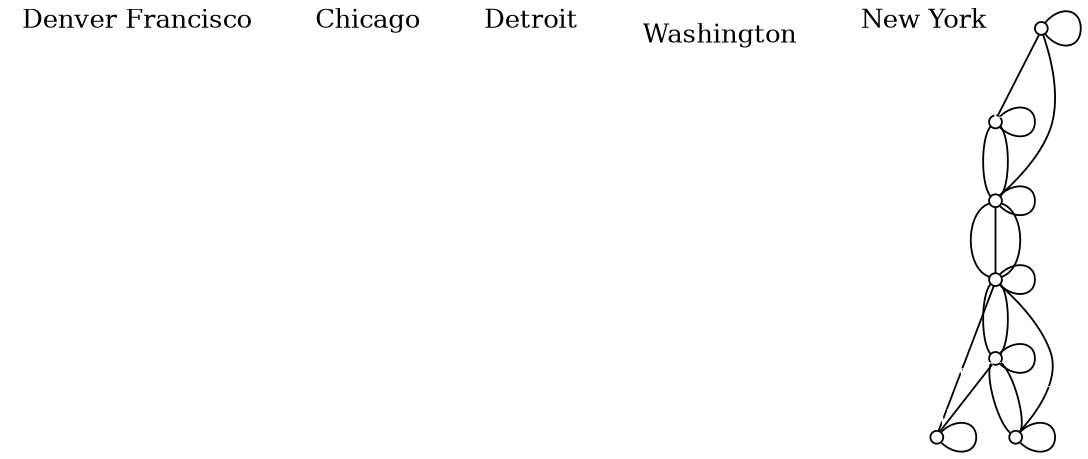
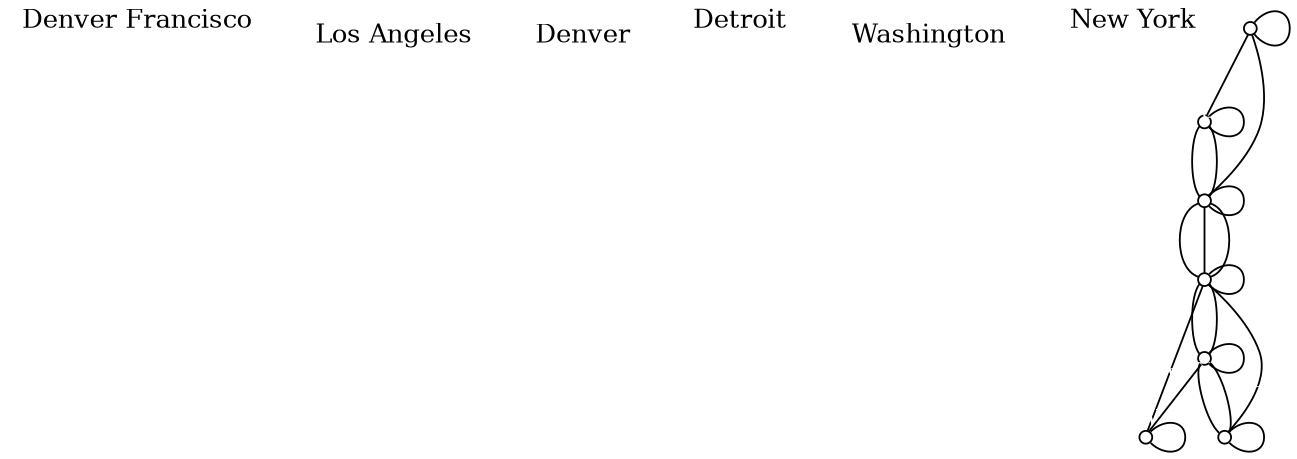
node "Chicago": removed
node "Los Angeles": added
node "Denver": added
